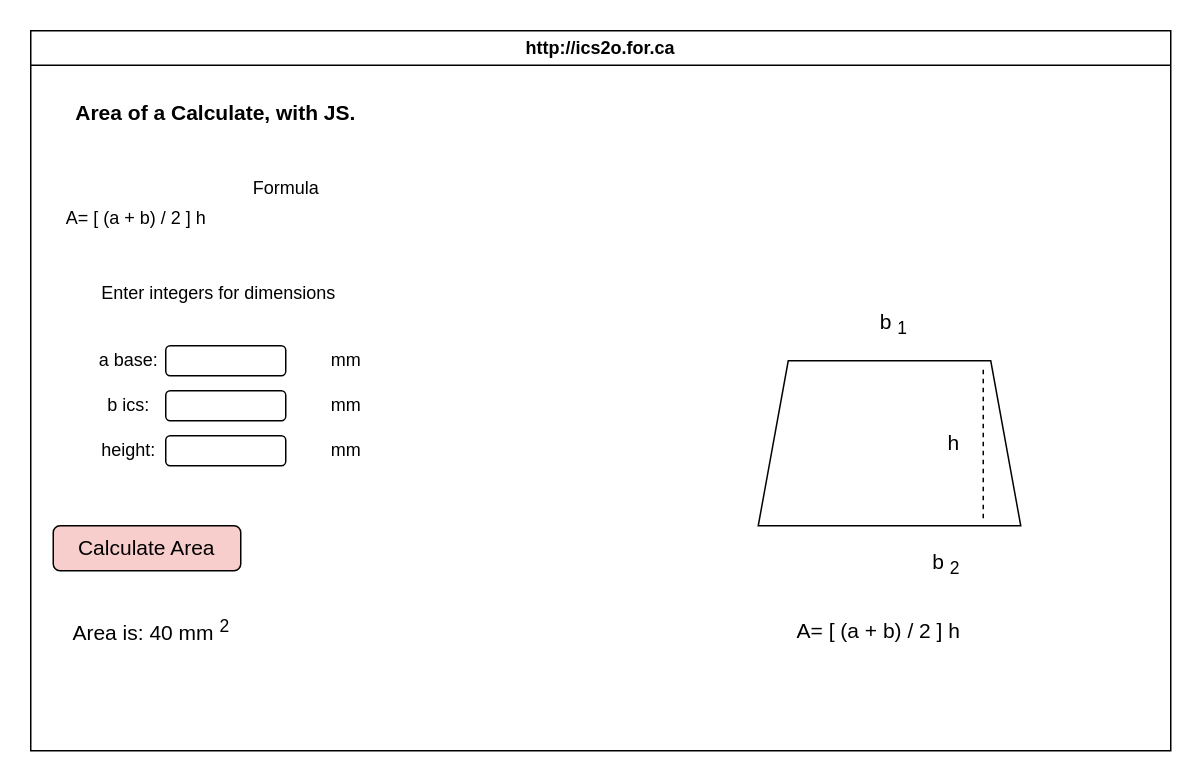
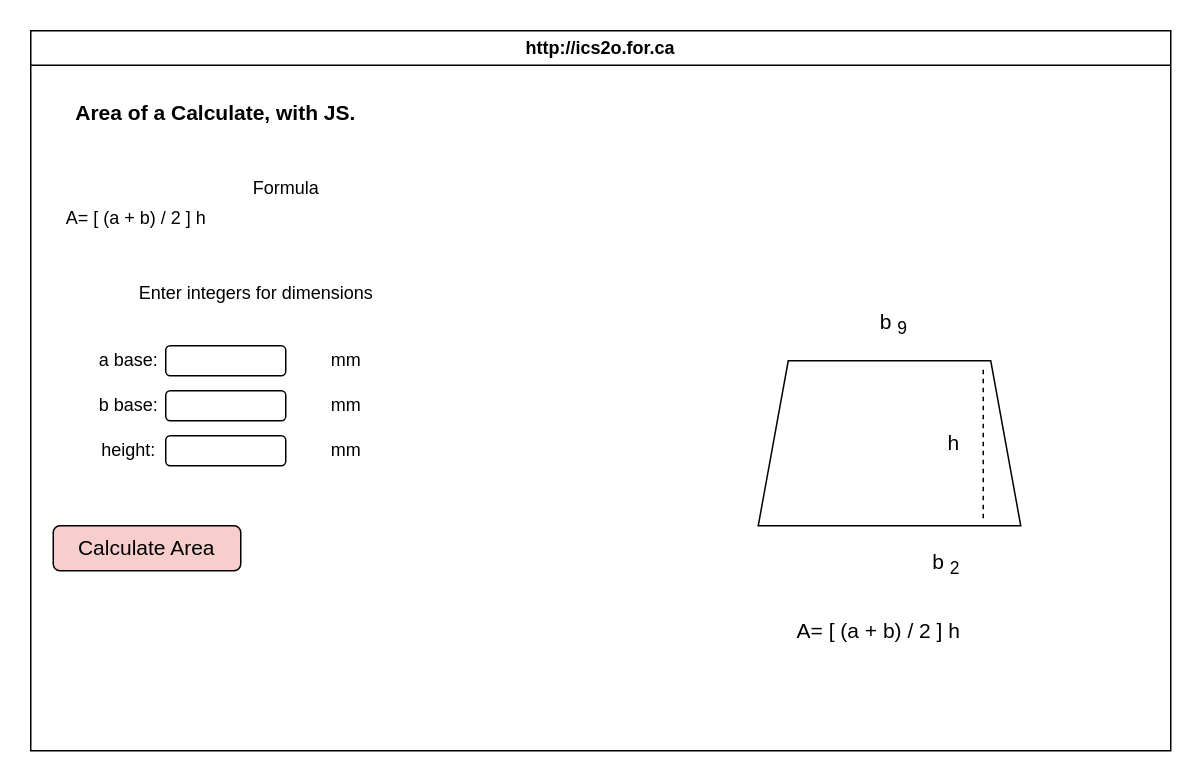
node "Enter integers for dimensions": moved (218, 293) -> (256, 293)
node "b 1": label "b 1" -> "b 9"
node "b ics:": label "b ics:" -> "b base:"
node "Area is: 40 mm 2": removed
